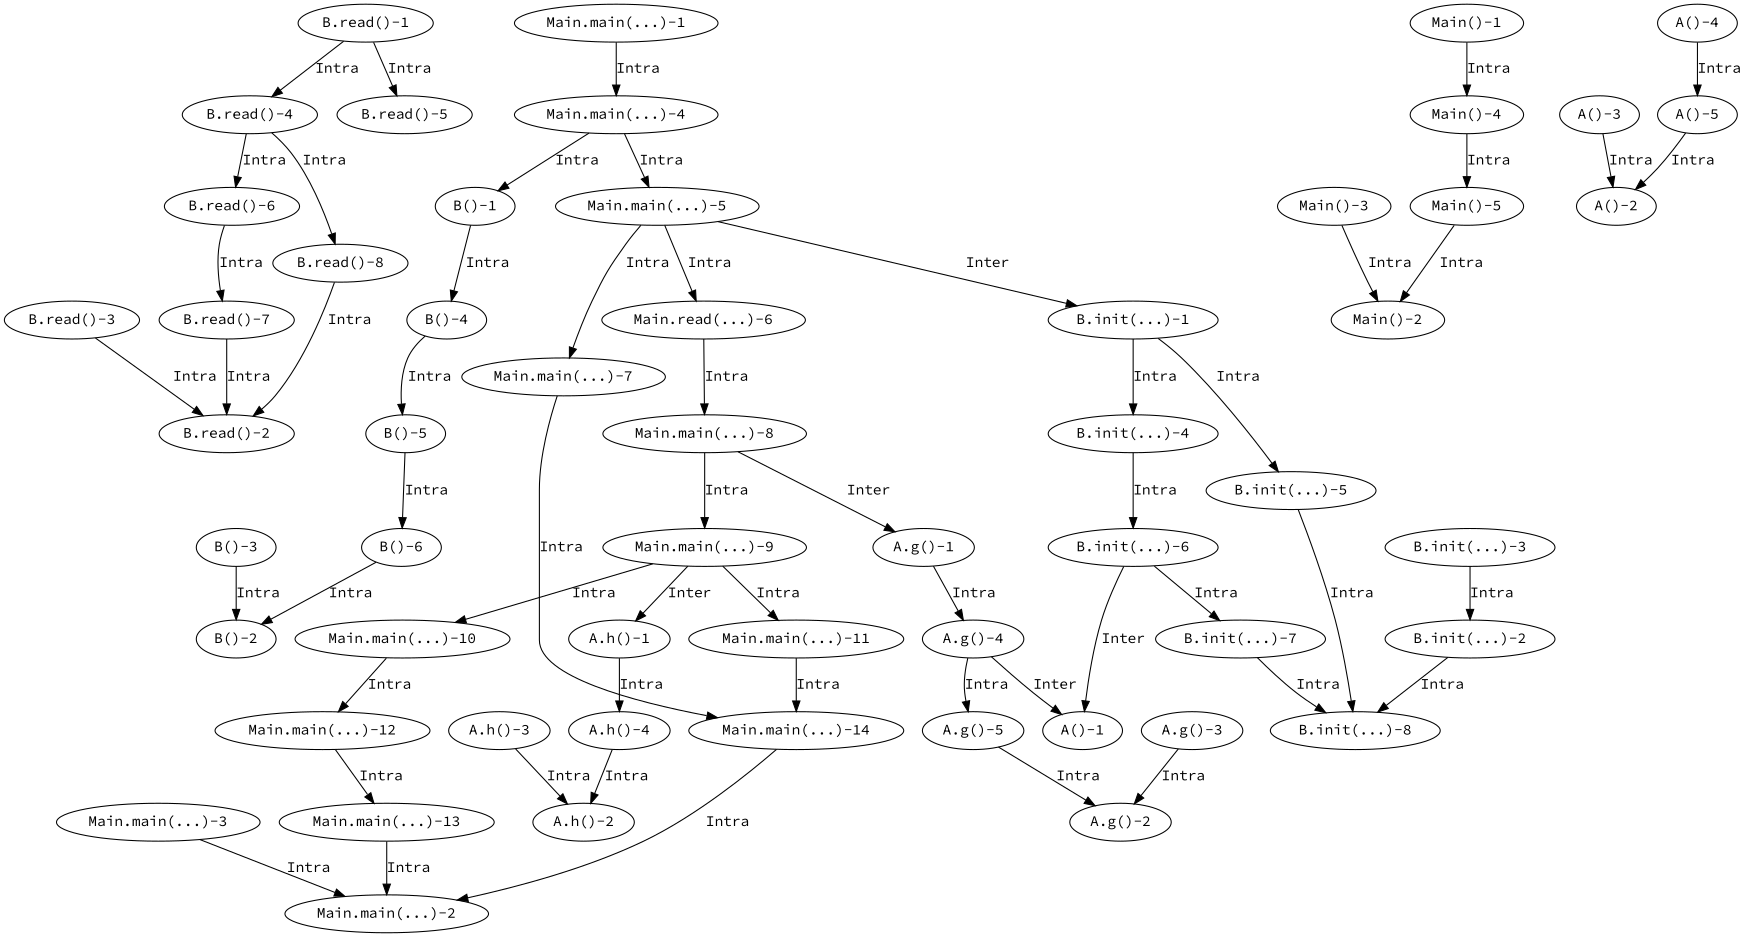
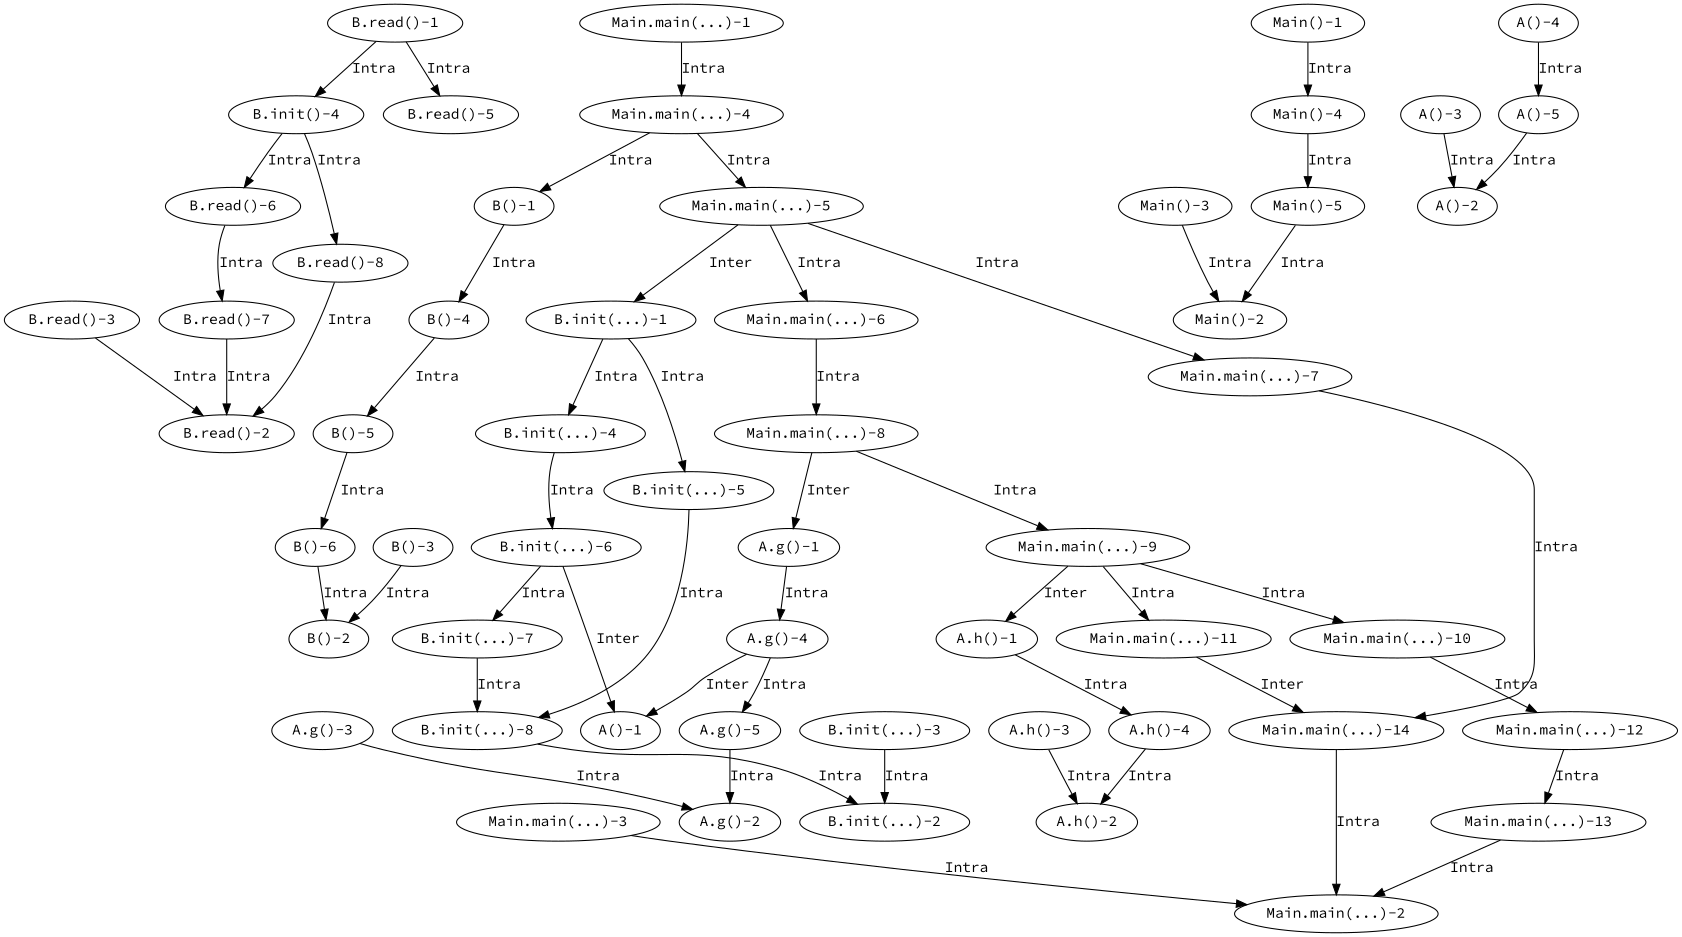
node "B.read()-4": label "B.read()-4" -> "B.init()-4"
node "Main.read(...)-6": label "Main.read(...)-6" -> "Main.main(...)-6"
edge "B.init(...)-2" -> "B.init(...)-8": reversed
edge "Main.main(...)-11" -> "Main.main(...)-14": label "Intra" -> "Inter"
